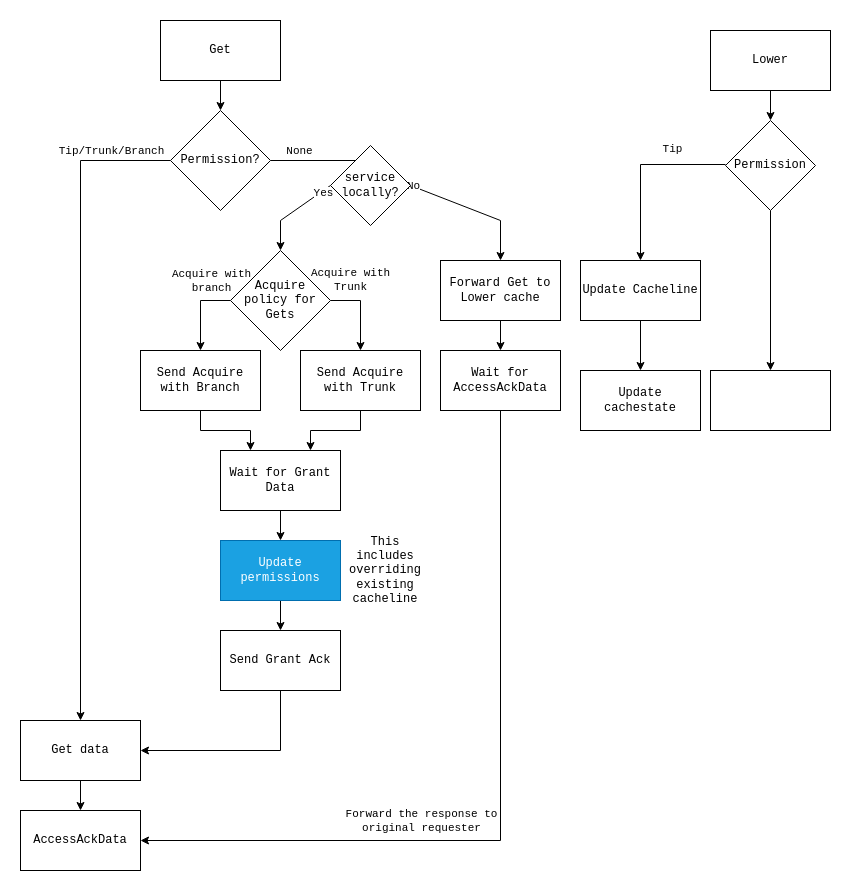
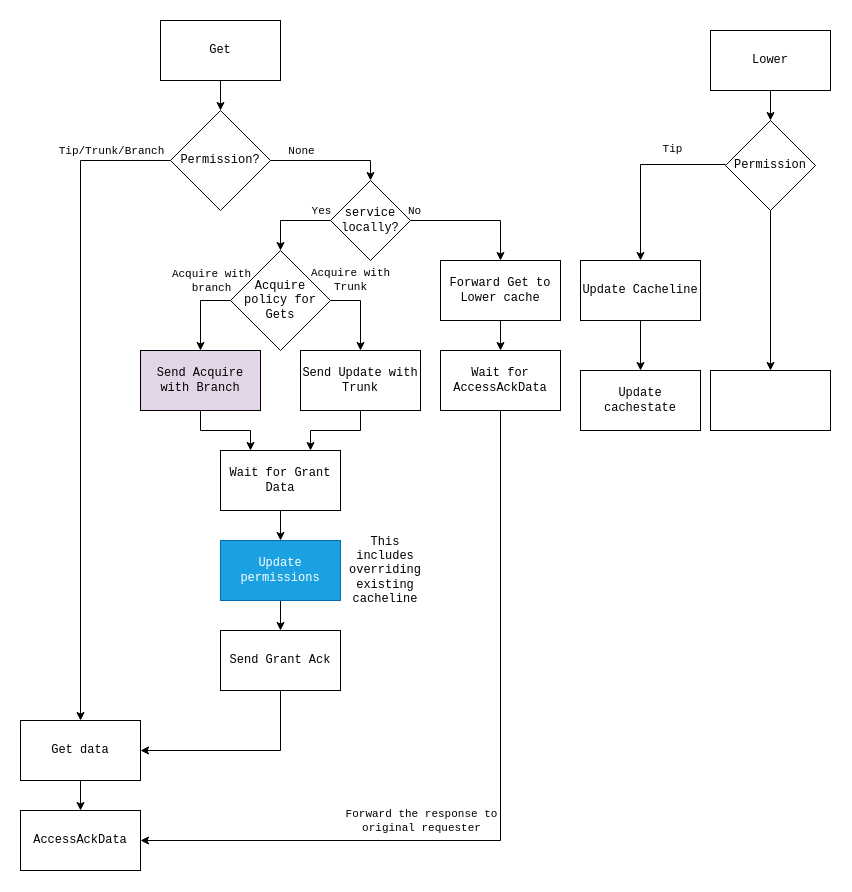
node "service locally?": moved (371, 186) -> (371, 221)
node "Send Acquire with Branch": fillcolor #ffffff -> #e1d5e7
node "Send Acquire with Trunk": label "Send Acquire with Trunk" -> "Send Update with Trunk"
